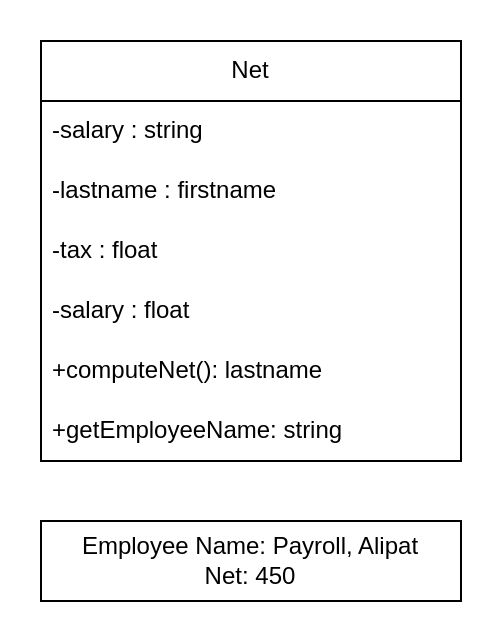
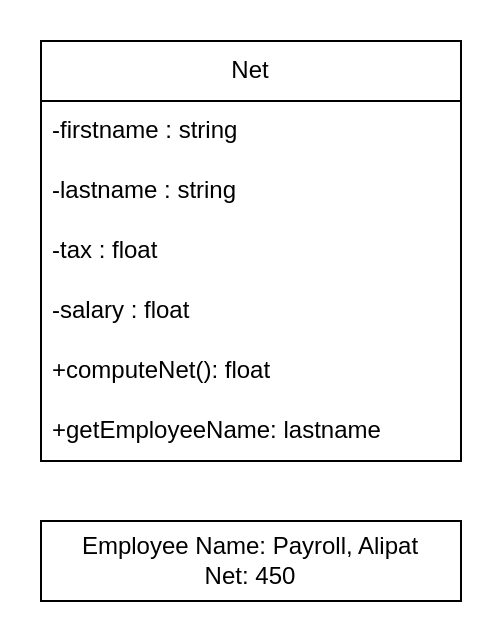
node "-salary : string": label "-salary : string" -> "-firstname : string"
node "-lastname : firstname": label "-lastname : firstname" -> "-lastname : string"
node "+computeNet(): lastname": label "+computeNet(): lastname" -> "+computeNet(): float"
node "+getEmployeeName: string": label "+getEmployeeName: string" -> "+getEmployeeName: lastname"
